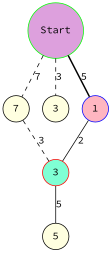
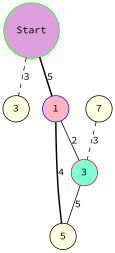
edge "Start" -- "7": removed, label "7"
edge "1" -- "5": added, label "4"
